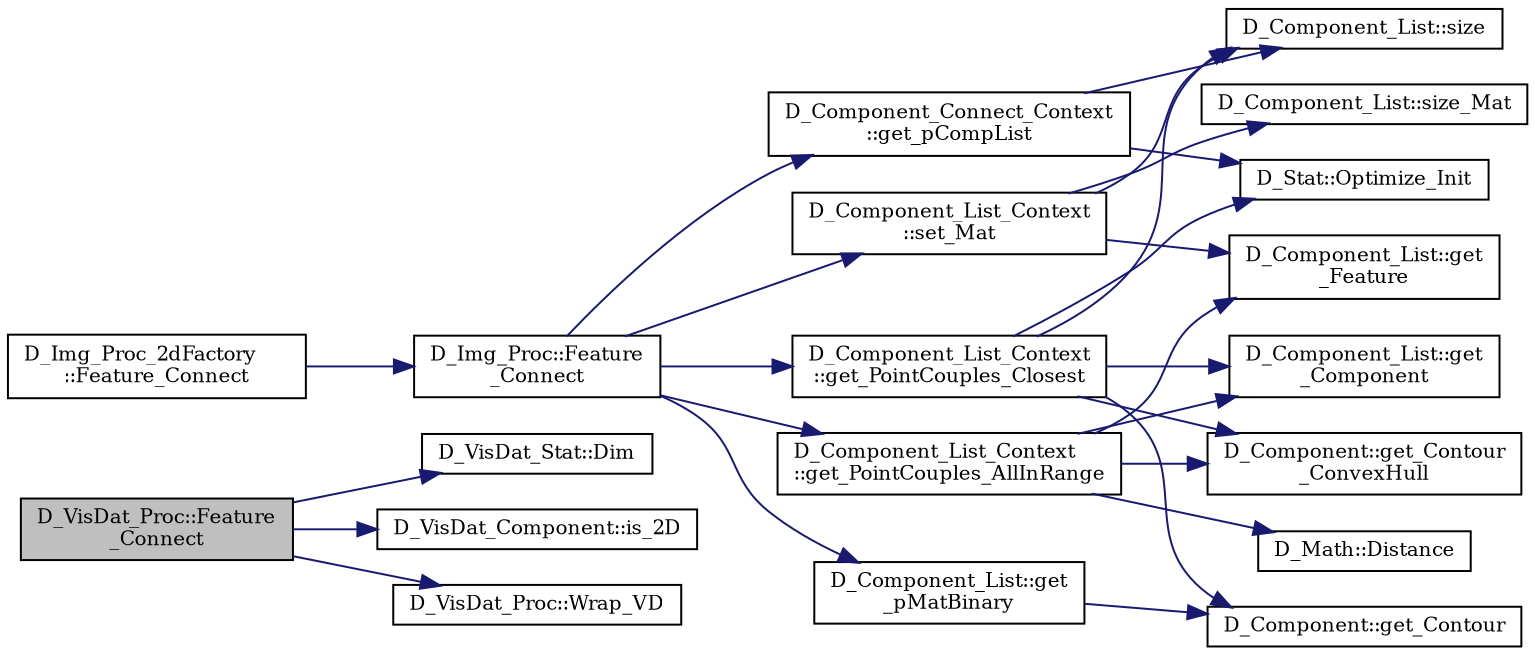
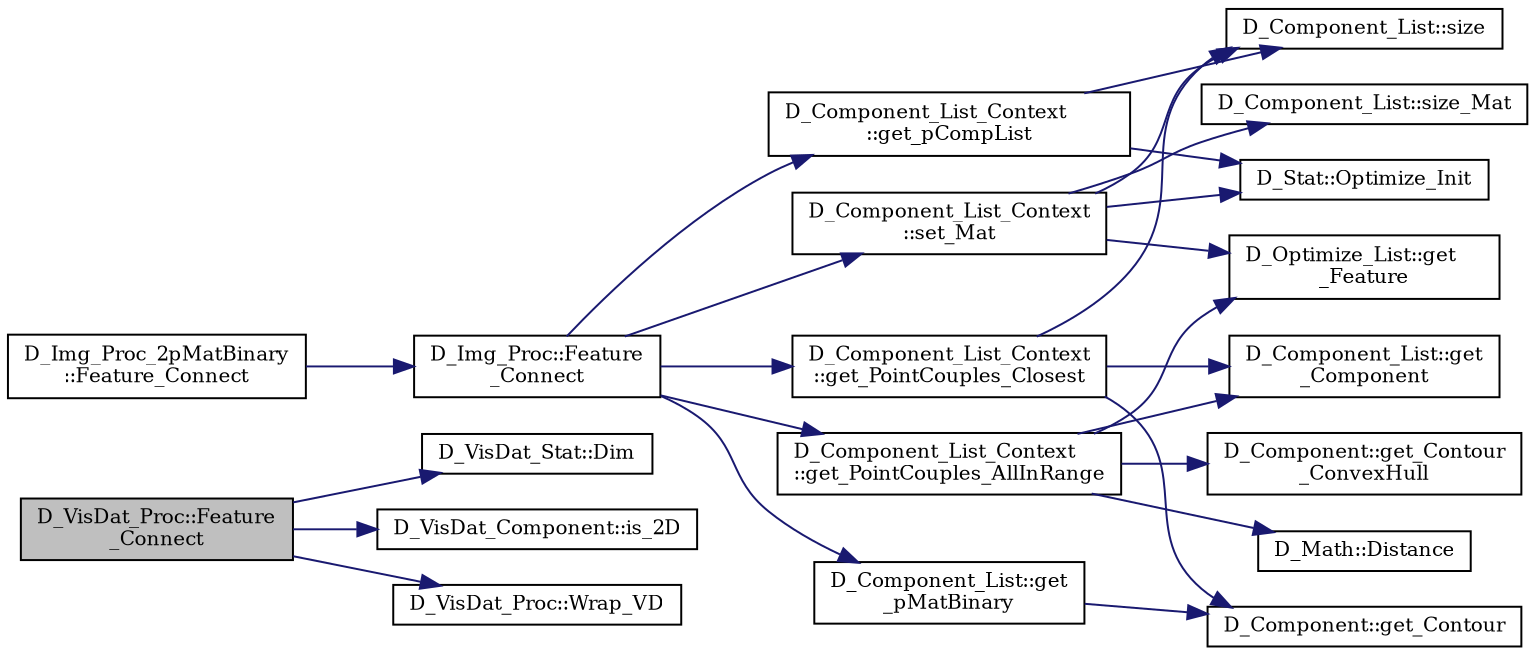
node "D_Component_Connect_Context ::get_pCompList": label "D_Component_Connect_Context ::get_pCompList" -> "D_Component_List_Context ::get_pCompList"
edge "D_Component_List_Context ::get_PointCouples_Closest" -> "D_Stat::Optimize_Init": now "D_Component_List_Context ::set_Mat" -> "D_Stat::Optimize_Init"
node "D_Component_List::get _Feature": label "D_Component_List::get _Feature" -> "D_Optimize_List::get _Feature"
node "D_Img_Proc_2dFactory ::Feature_Connect": label "D_Img_Proc_2dFactory ::Feature_Connect" -> "D_Img_Proc_2pMatBinary ::Feature_Connect"
edge "D_Component_List_Context ::get_PointCouples_Closest" -> "D_Component::get_Contour _ConvexHull": removed
